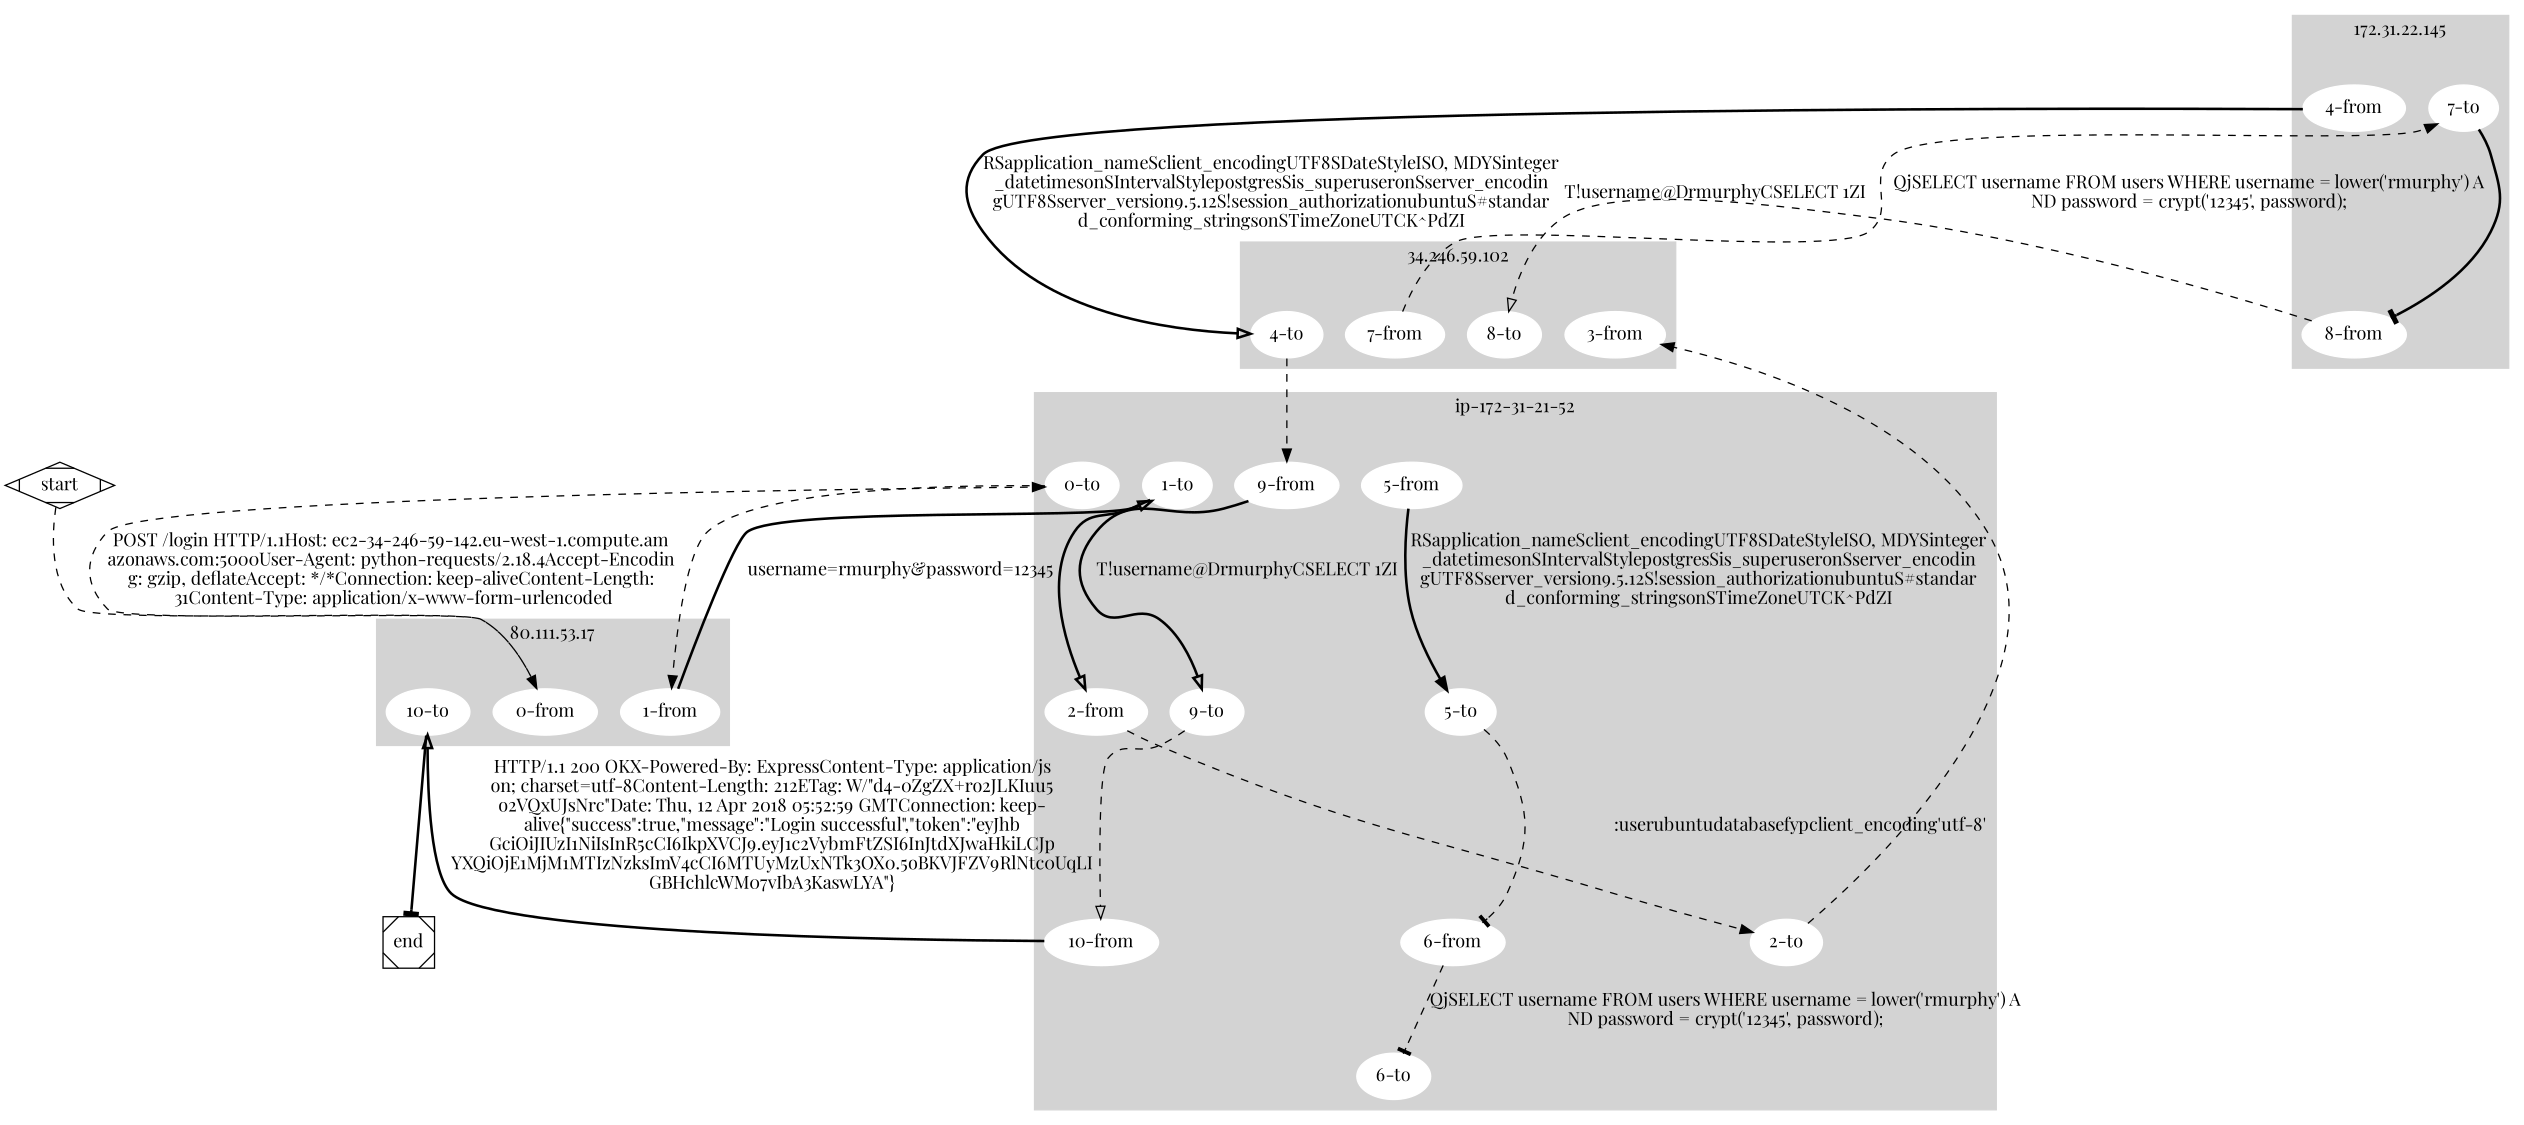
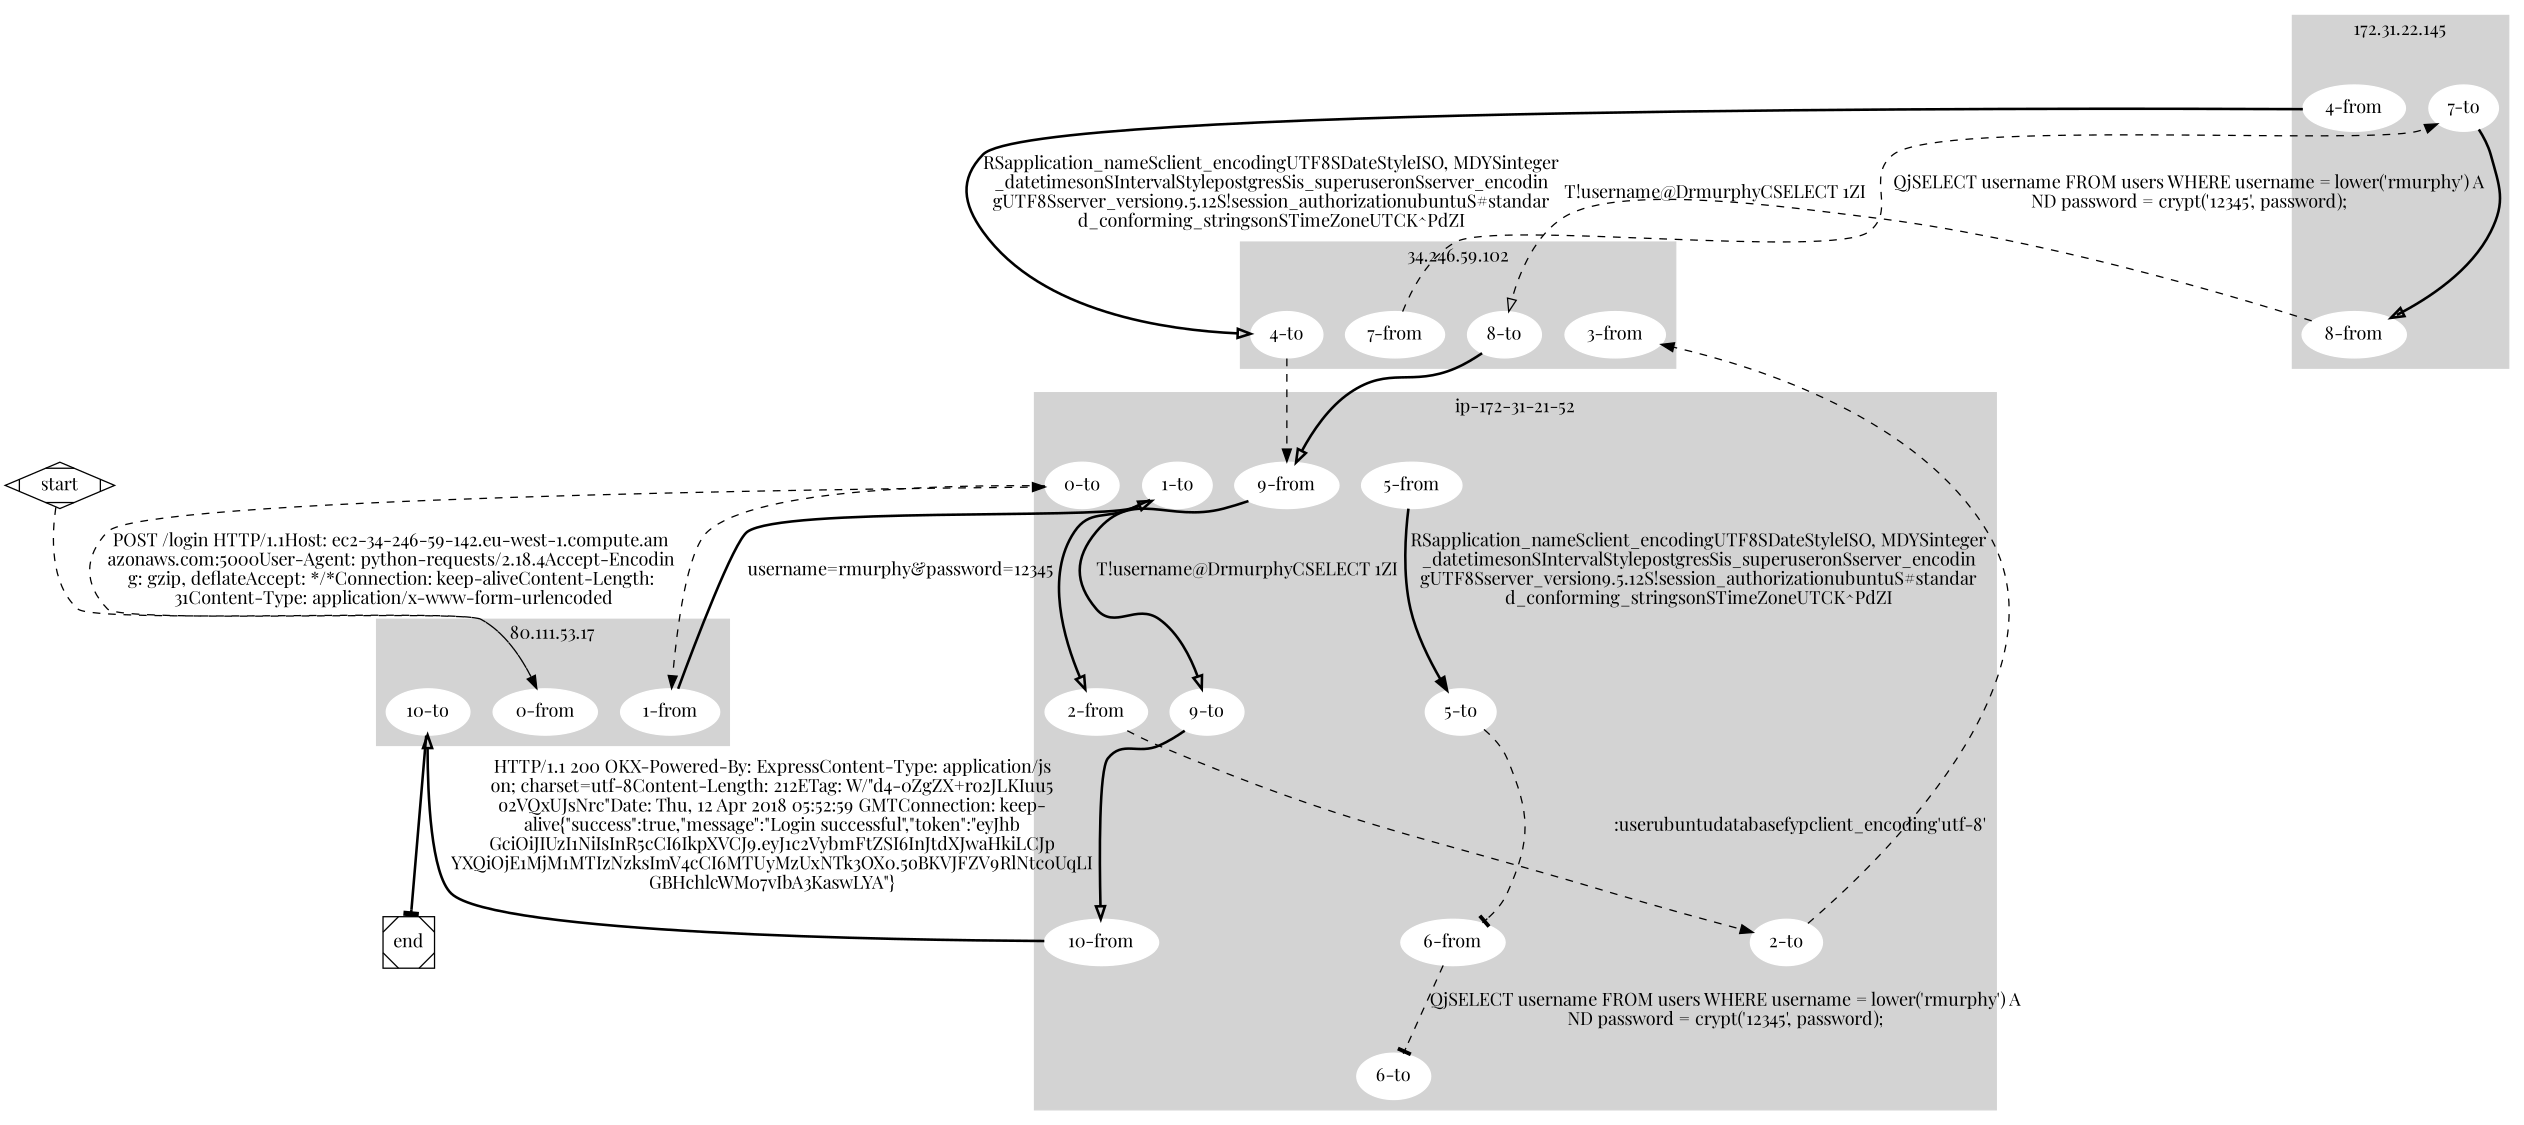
edge "7-to" -> "8-from": arrowhead tee -> onormal
edge "8-to" -> "9-from": added
edge "9-to" -> "10-from": style dashed -> bold
